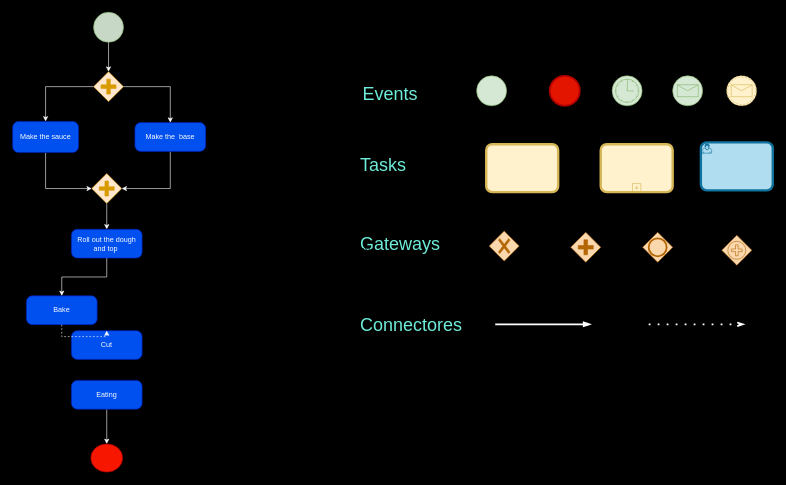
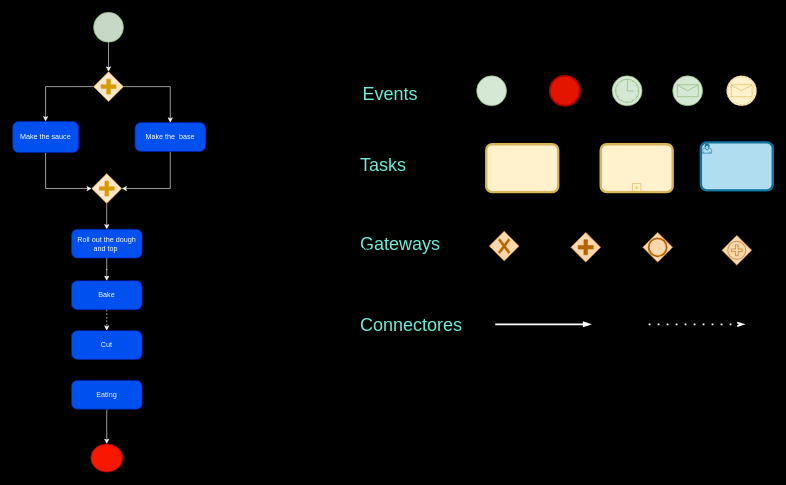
node "Bake": moved (62, 311) -> (107, 296)
